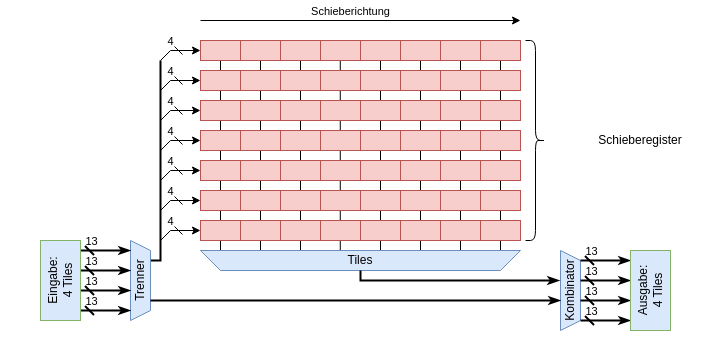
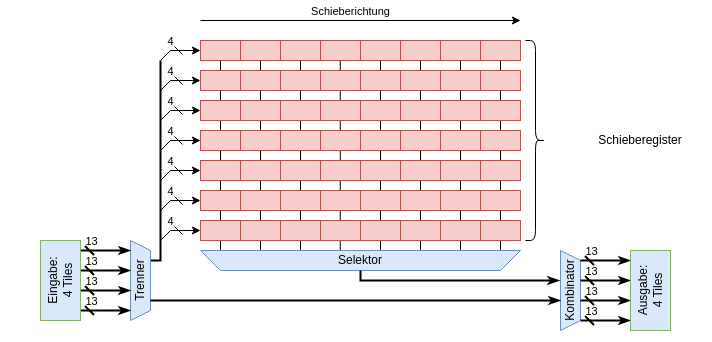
node "Tiles": label "Tiles" -> "Selektor"
